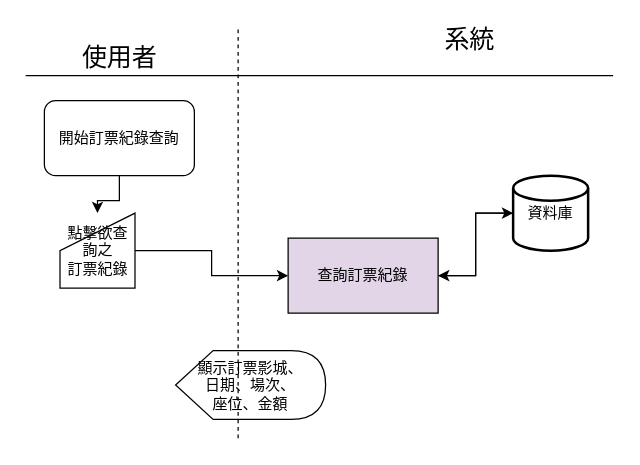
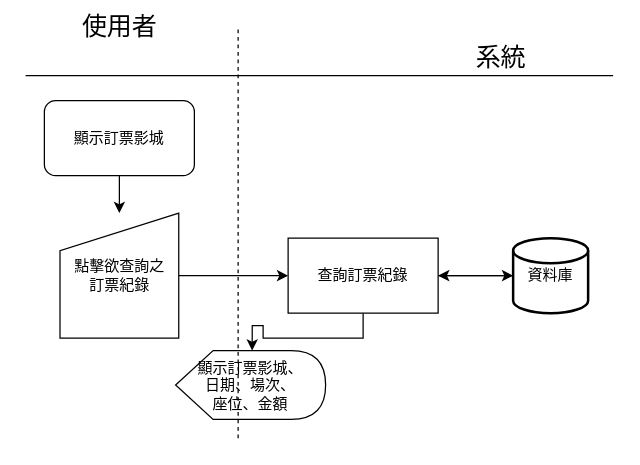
node "系統": moved (469, 38) -> (501, 57)
node "使用者": moved (119, 57) -> (119, 26)
node "開始訂票紀錄查詢": label "開始訂票紀錄查詢" -> "顯示訂票影城"
node "資料庫": moved (551, 213) -> (551, 276)
node "點擊欲查詢之 訂票紀錄": size 75x75 -> 119x125
node "查詢訂票紀錄": fillcolor #e1d5e7 -> #ffffff
edge "查詢訂票紀錄" -> "顯示訂票影城、 日期、場次、 座位、金額": added
